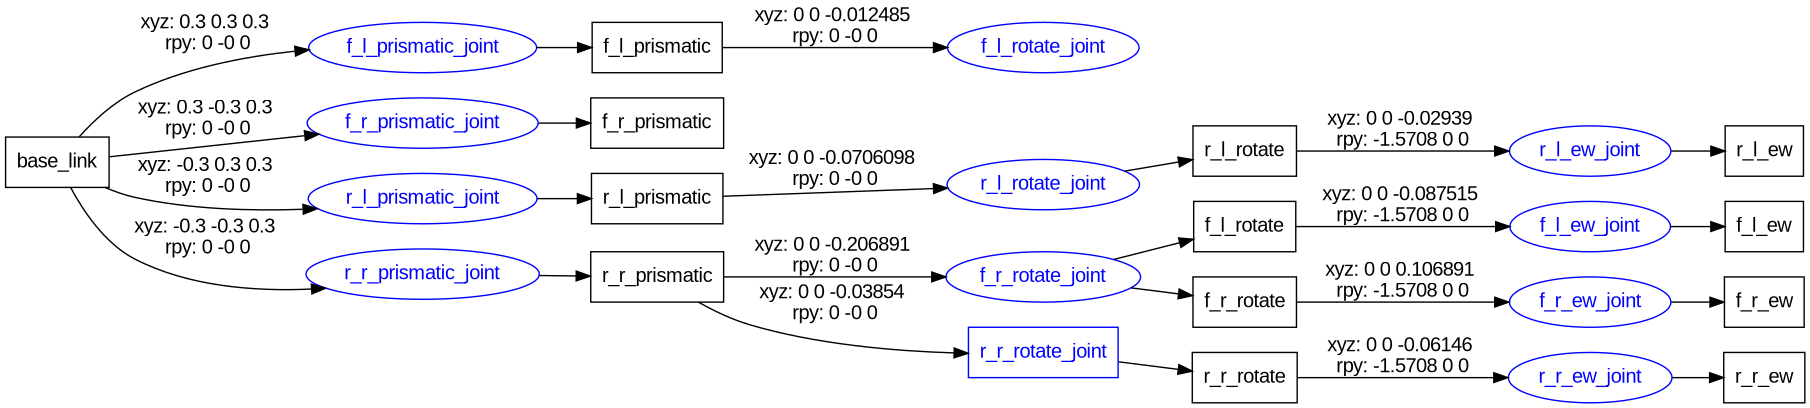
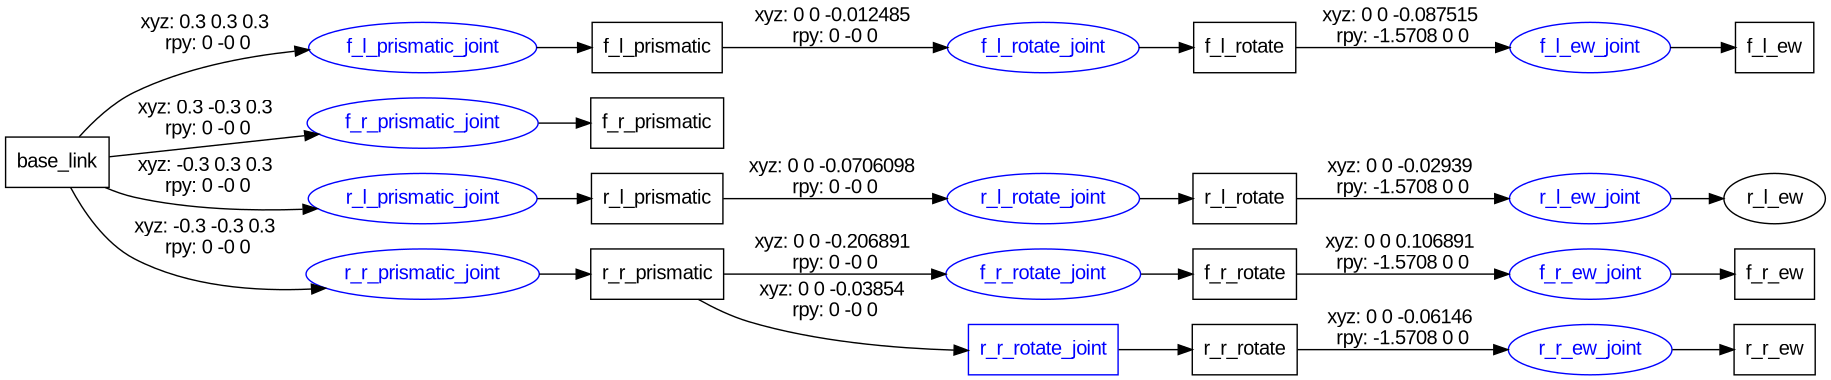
node "r_l_ew": shape box -> ellipse
edge "f_r_rotate_joint" -> "f_l_rotate": now "f_l_rotate_joint" -> "f_l_rotate"
